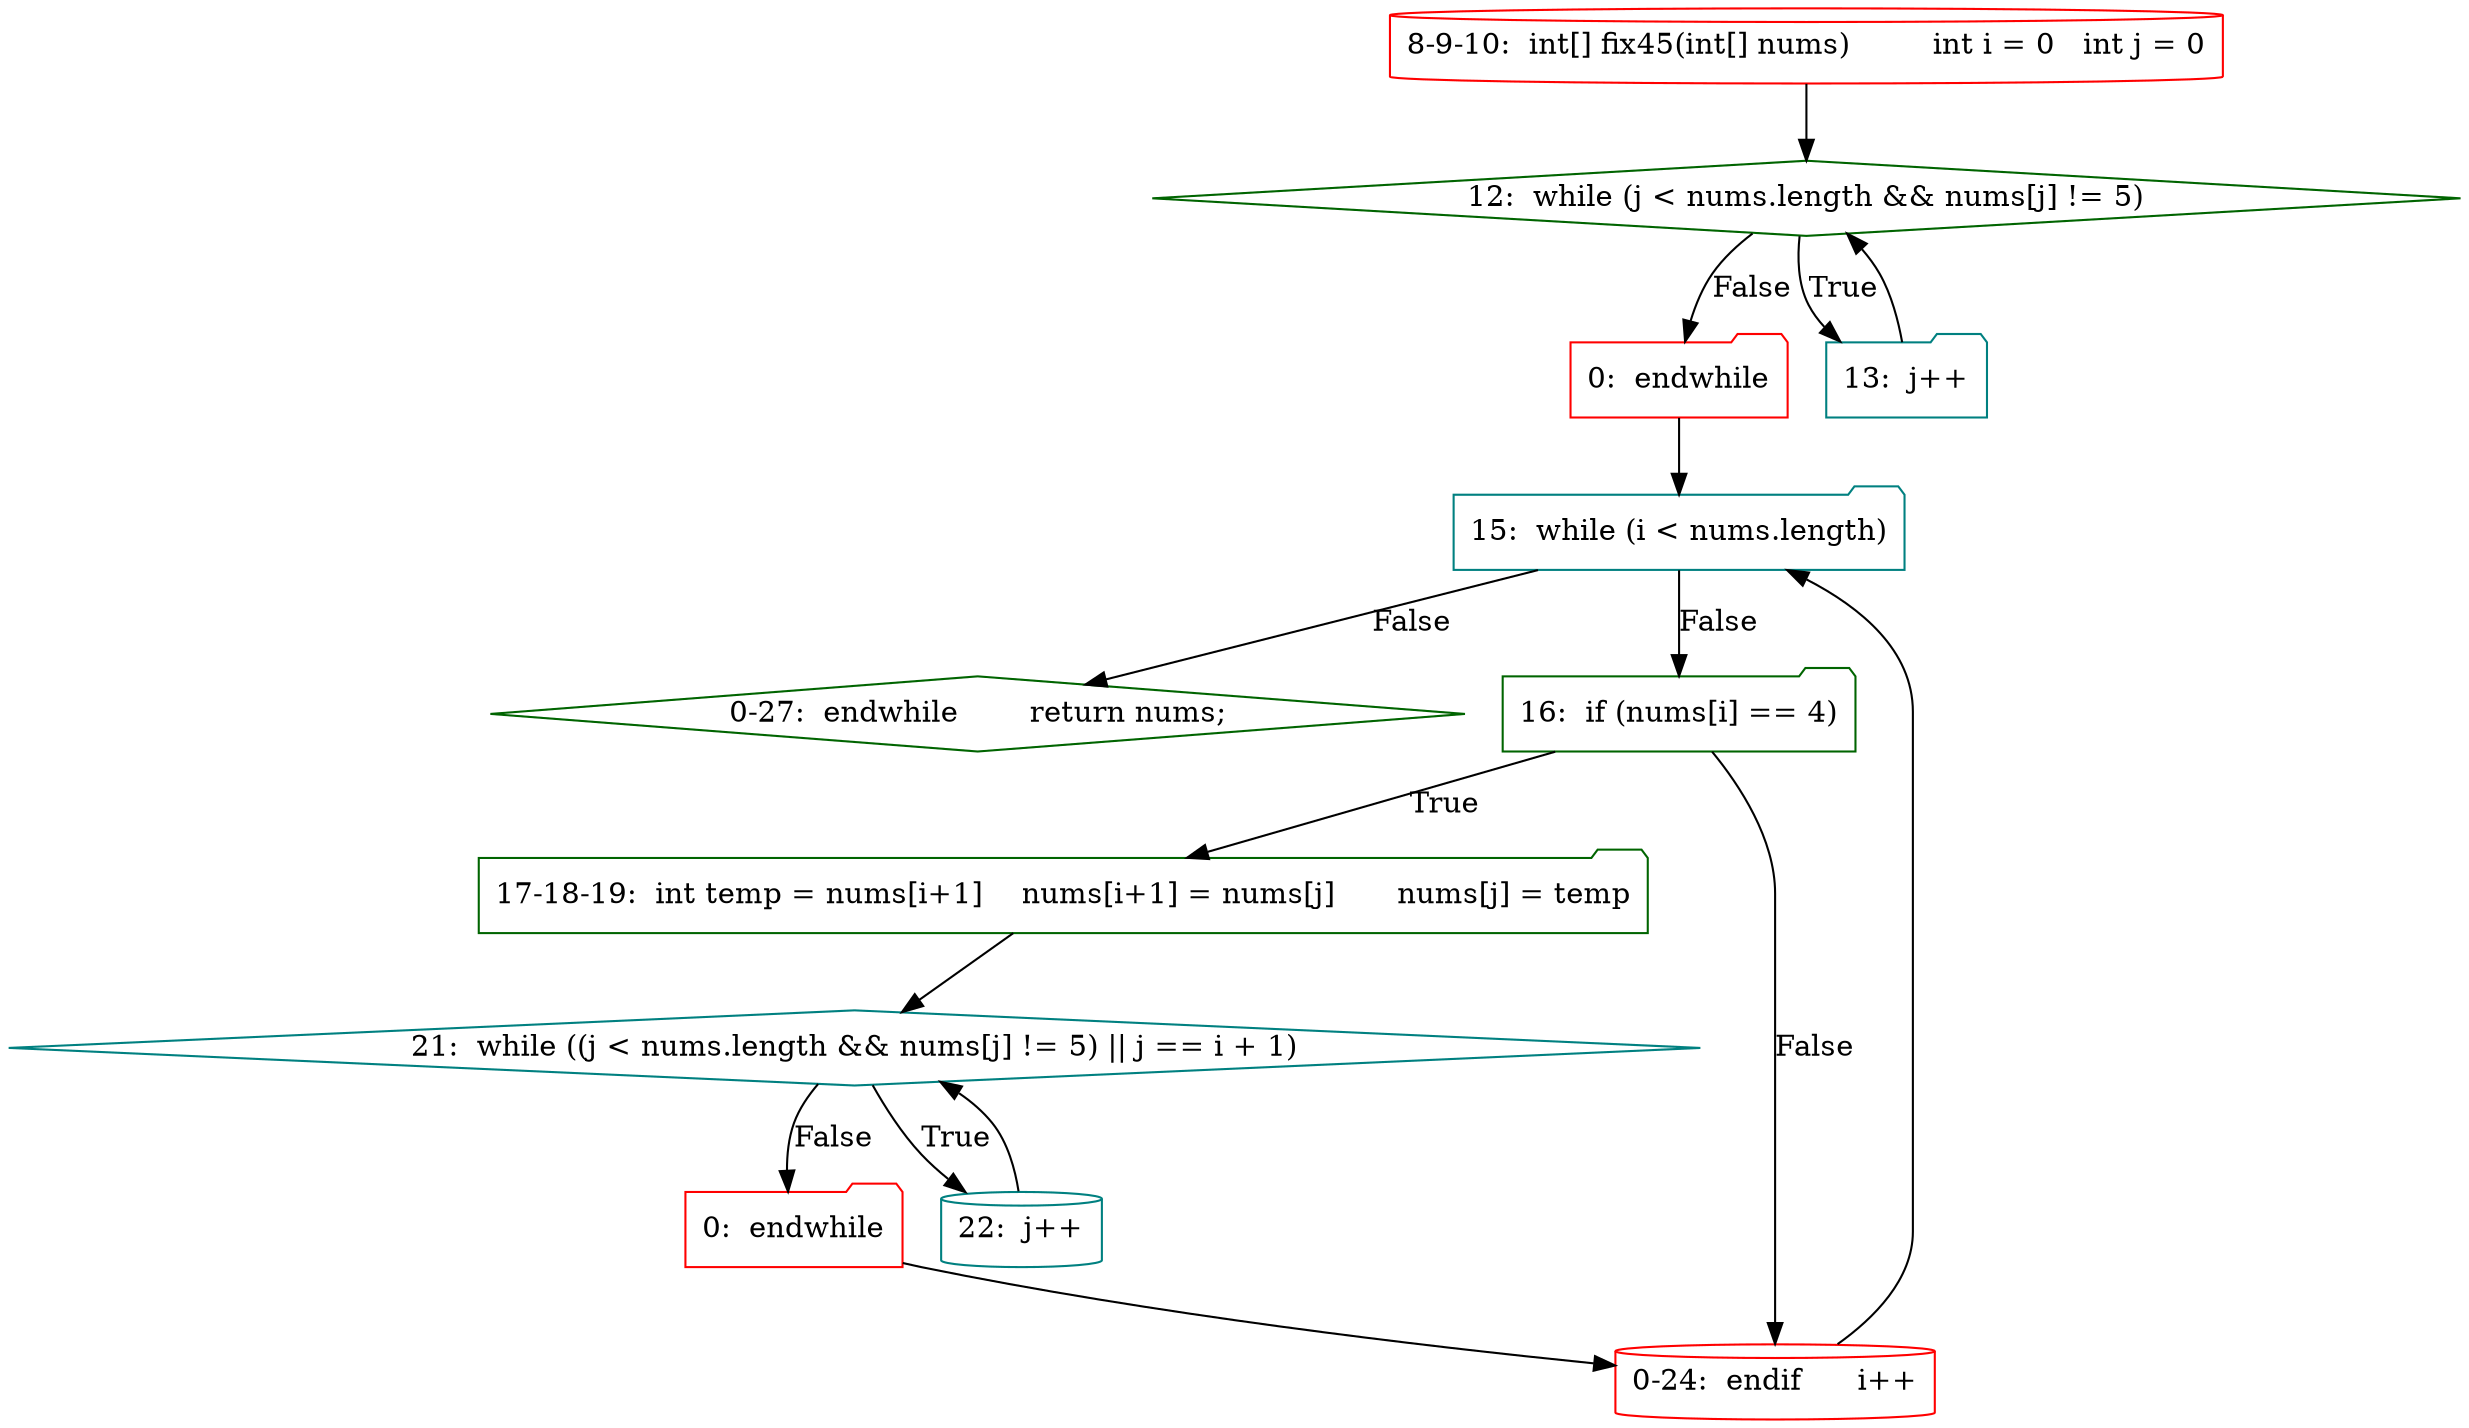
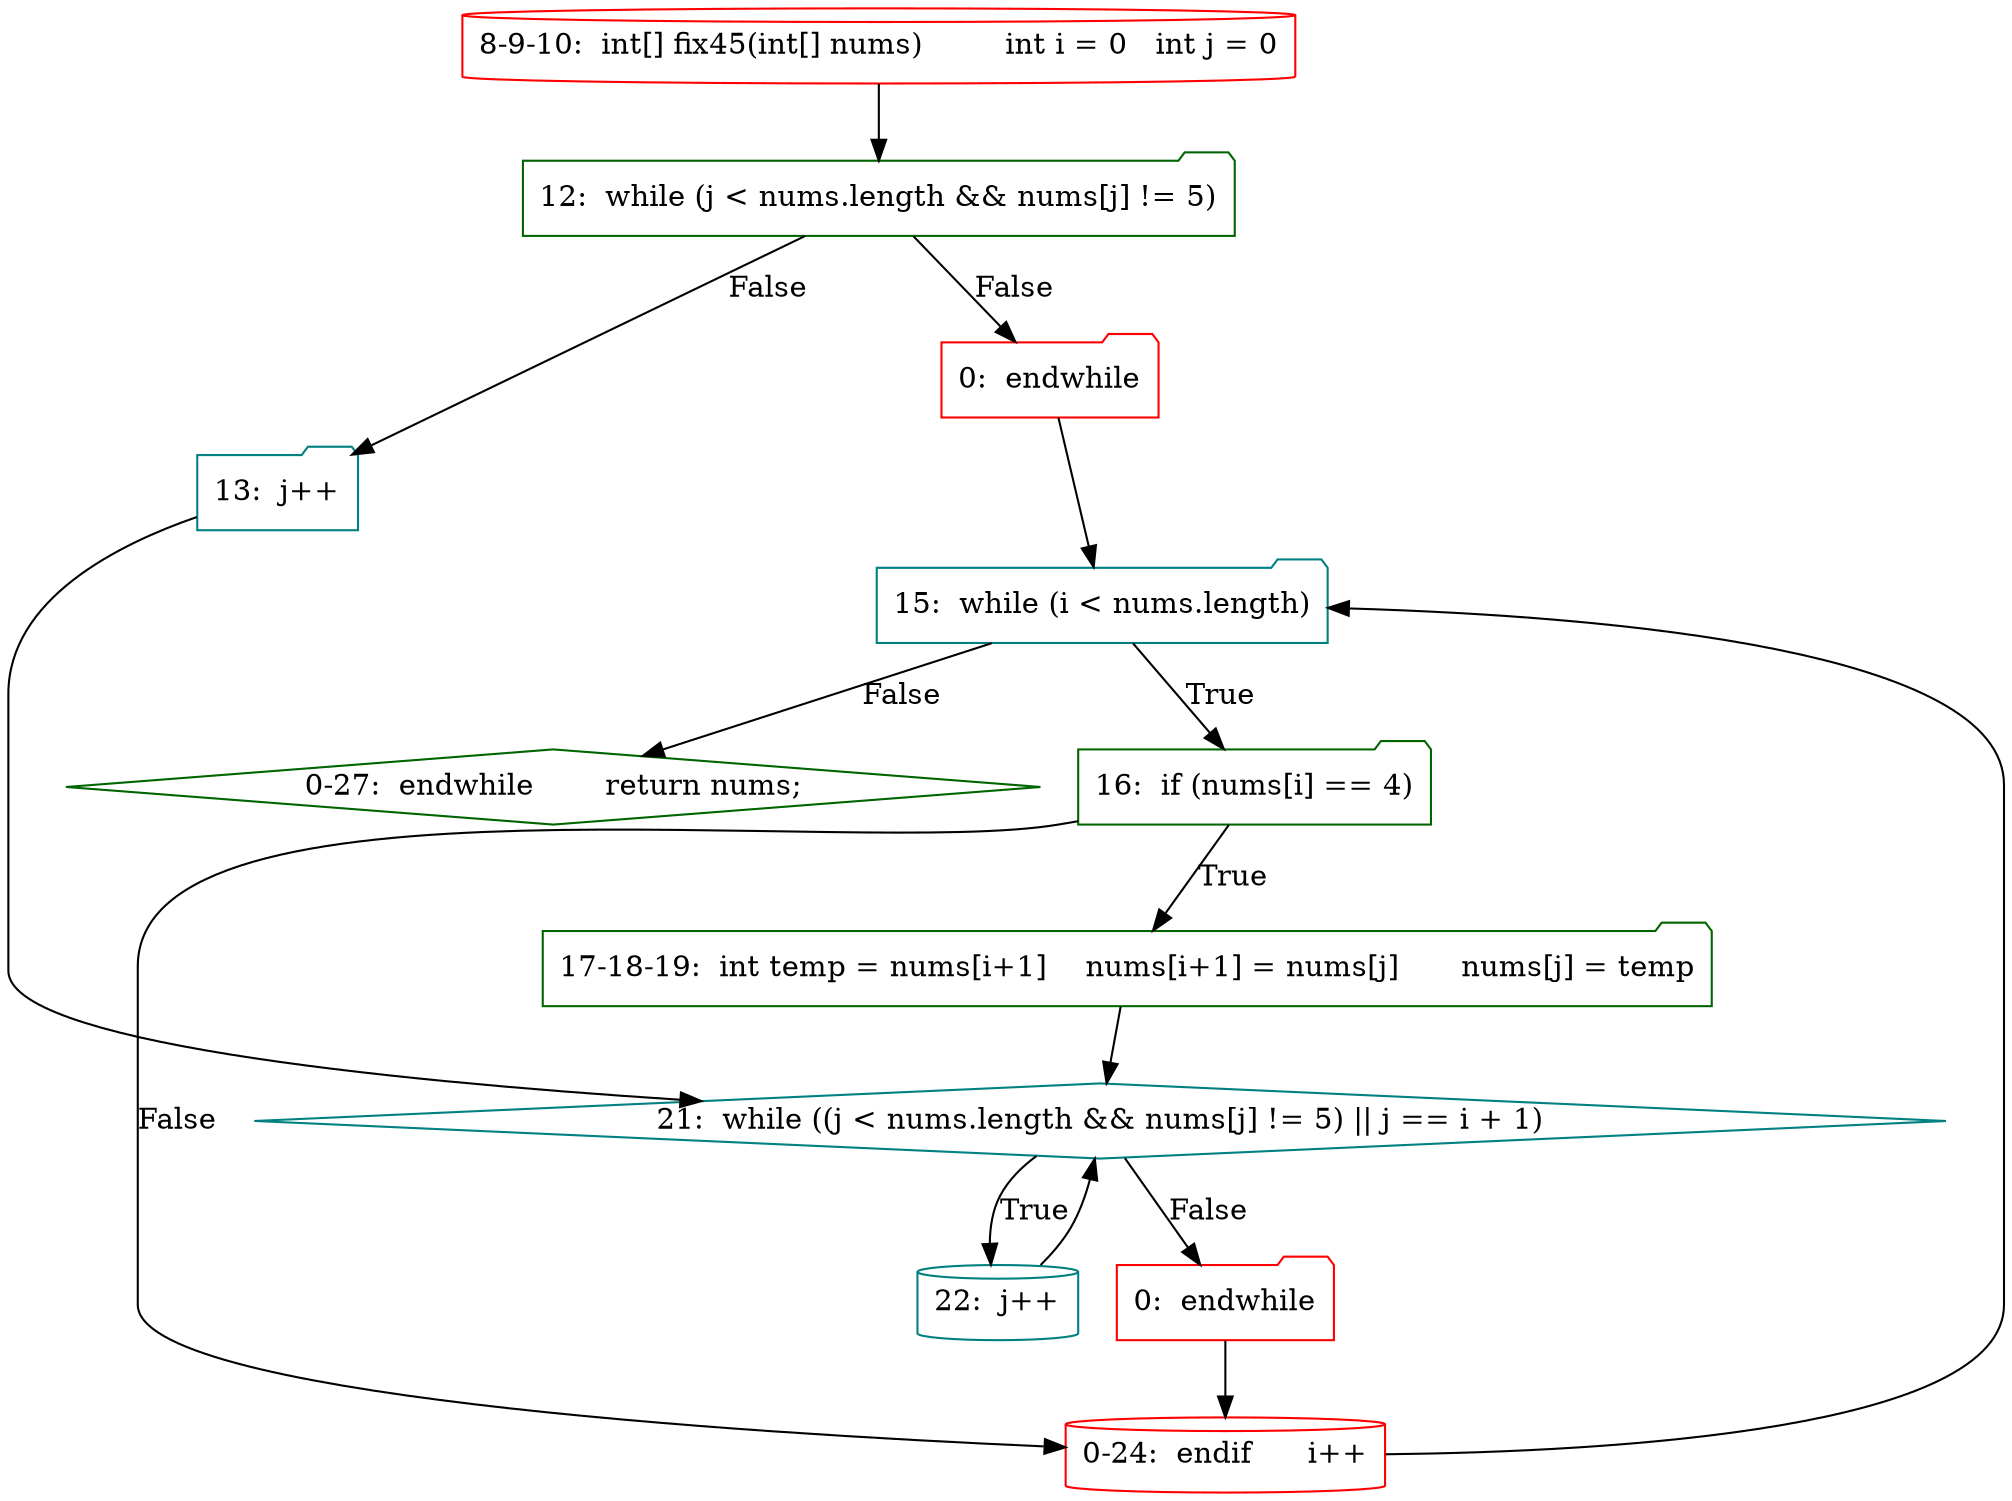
node "12:  while (j < nums.length && nums[j] != 5)": shape diamond -> folder
edge "12:  while (j < nums.length && nums[j] != 5)" -> "13:  j++": label "True" -> "False"
edge "13:  j++" -> "12:  while (j < nums.length && nums[j] != 5)": now "13:  j++" -> "21:  while ((j < nums.length && nums[j] != 5) || j == i + 1)"
edge "15:  while (i < nums.length)" -> "16:  if (nums[i] == 4)": label "False" -> "True"
